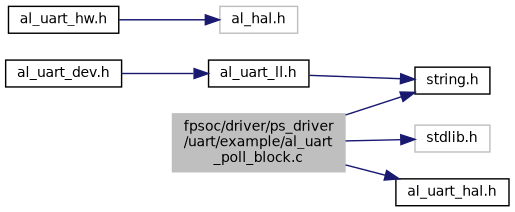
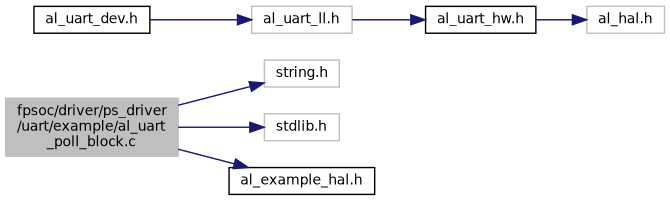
node "al_uart_ll.h": color black -> grey75
edge "al_uart_ll.h" -> "string.h": now "al_uart_ll.h" -> "al_uart_hw.h"
node "string.h": color black -> grey75
node "al_uart_hal.h": label "al_uart_hal.h" -> "al_example_hal.h"
